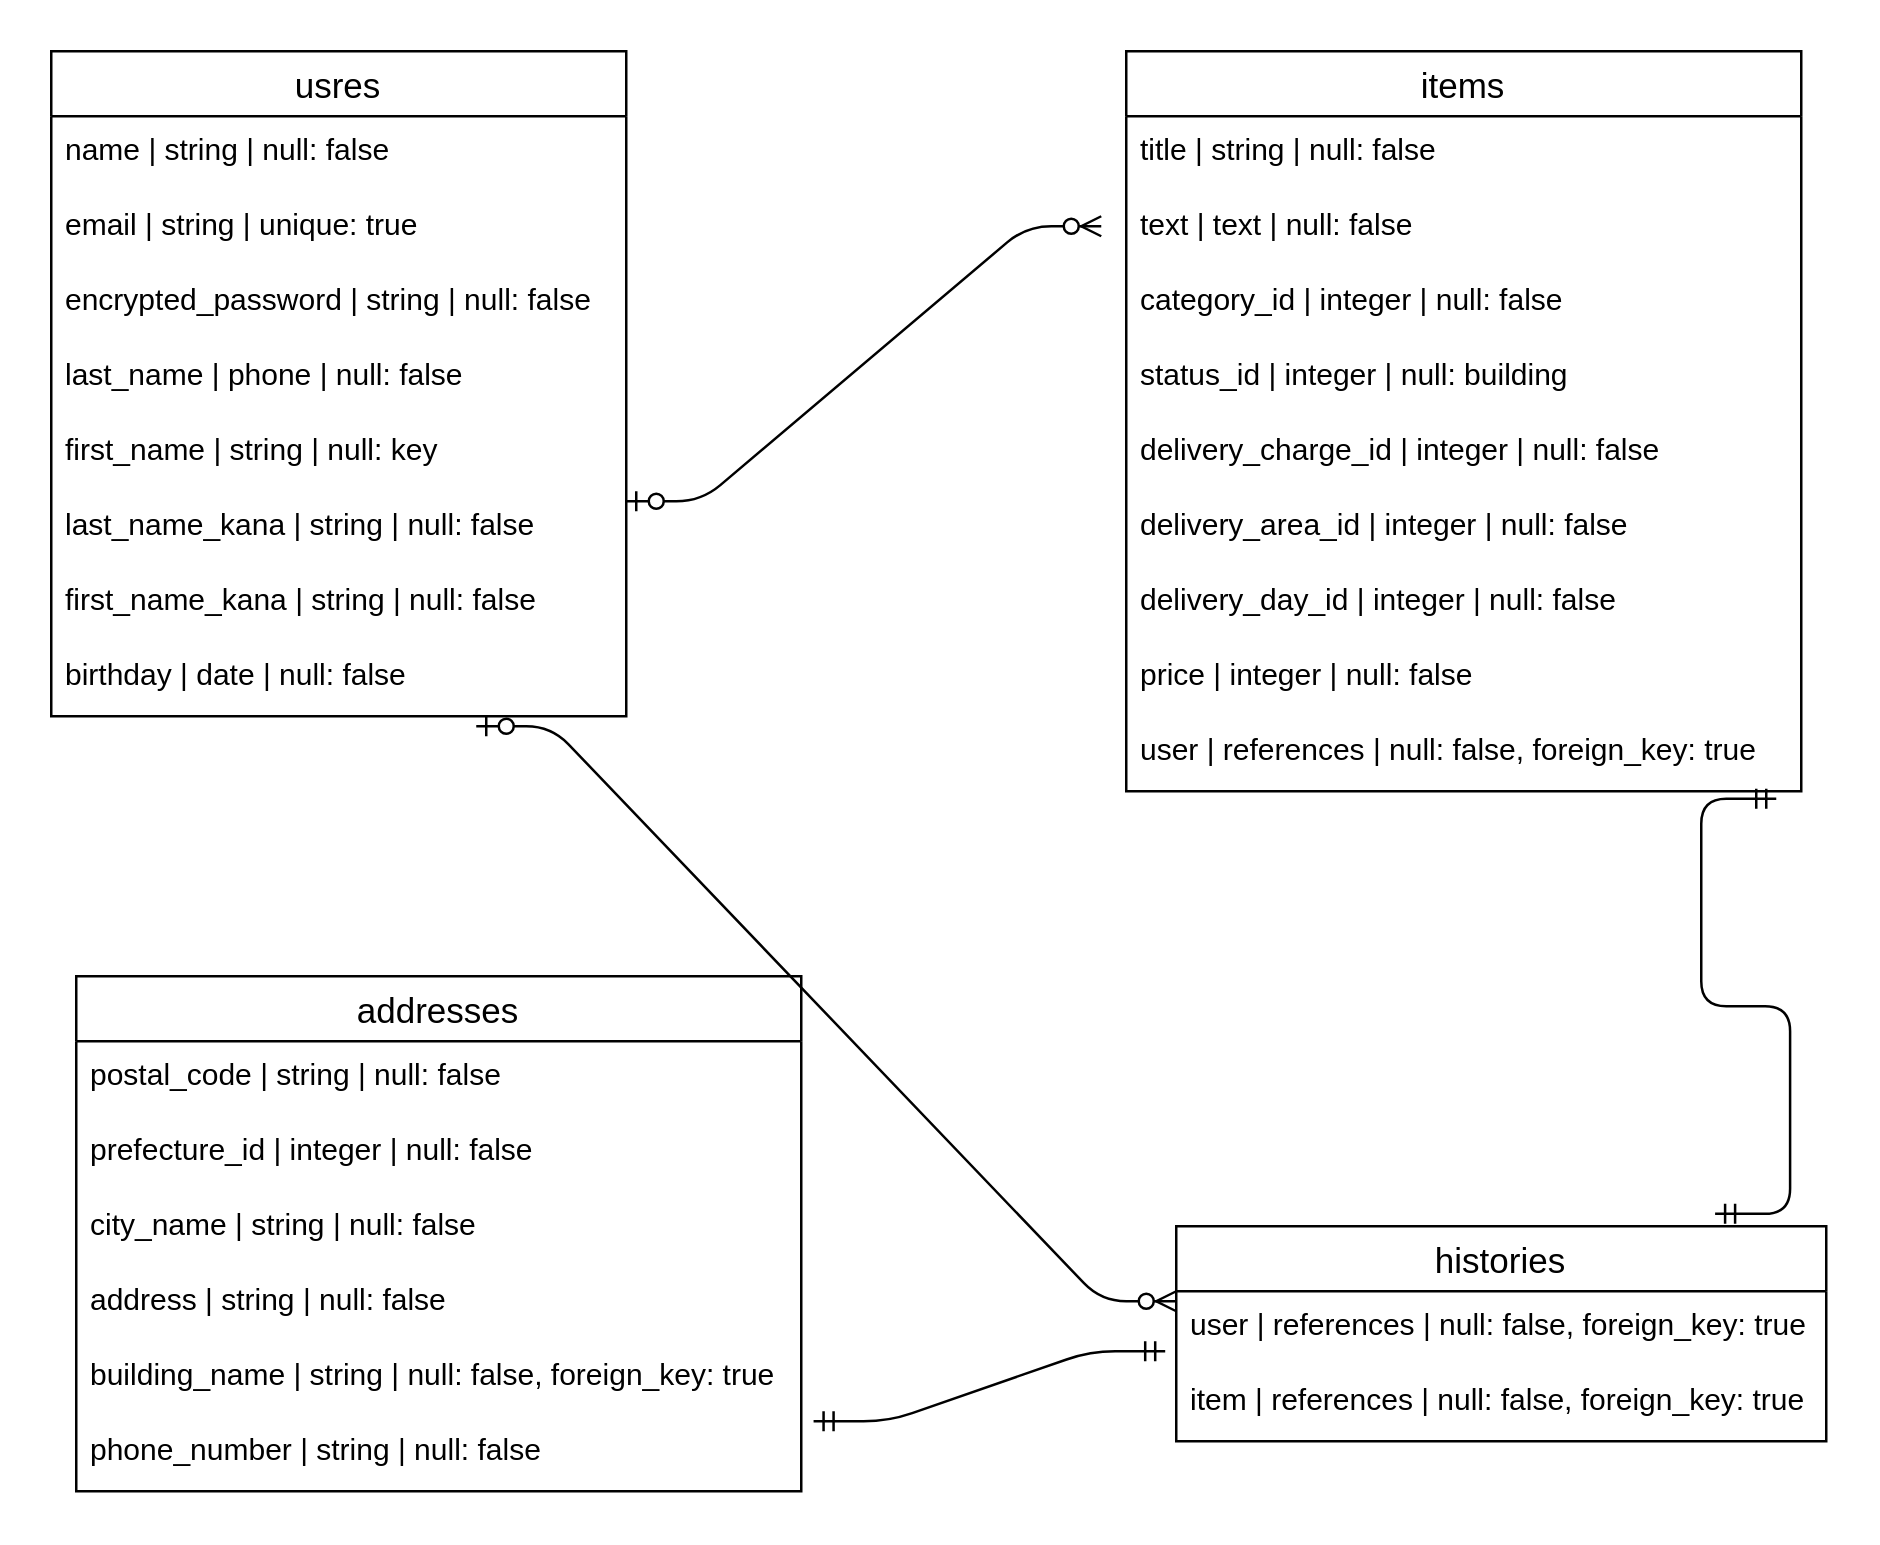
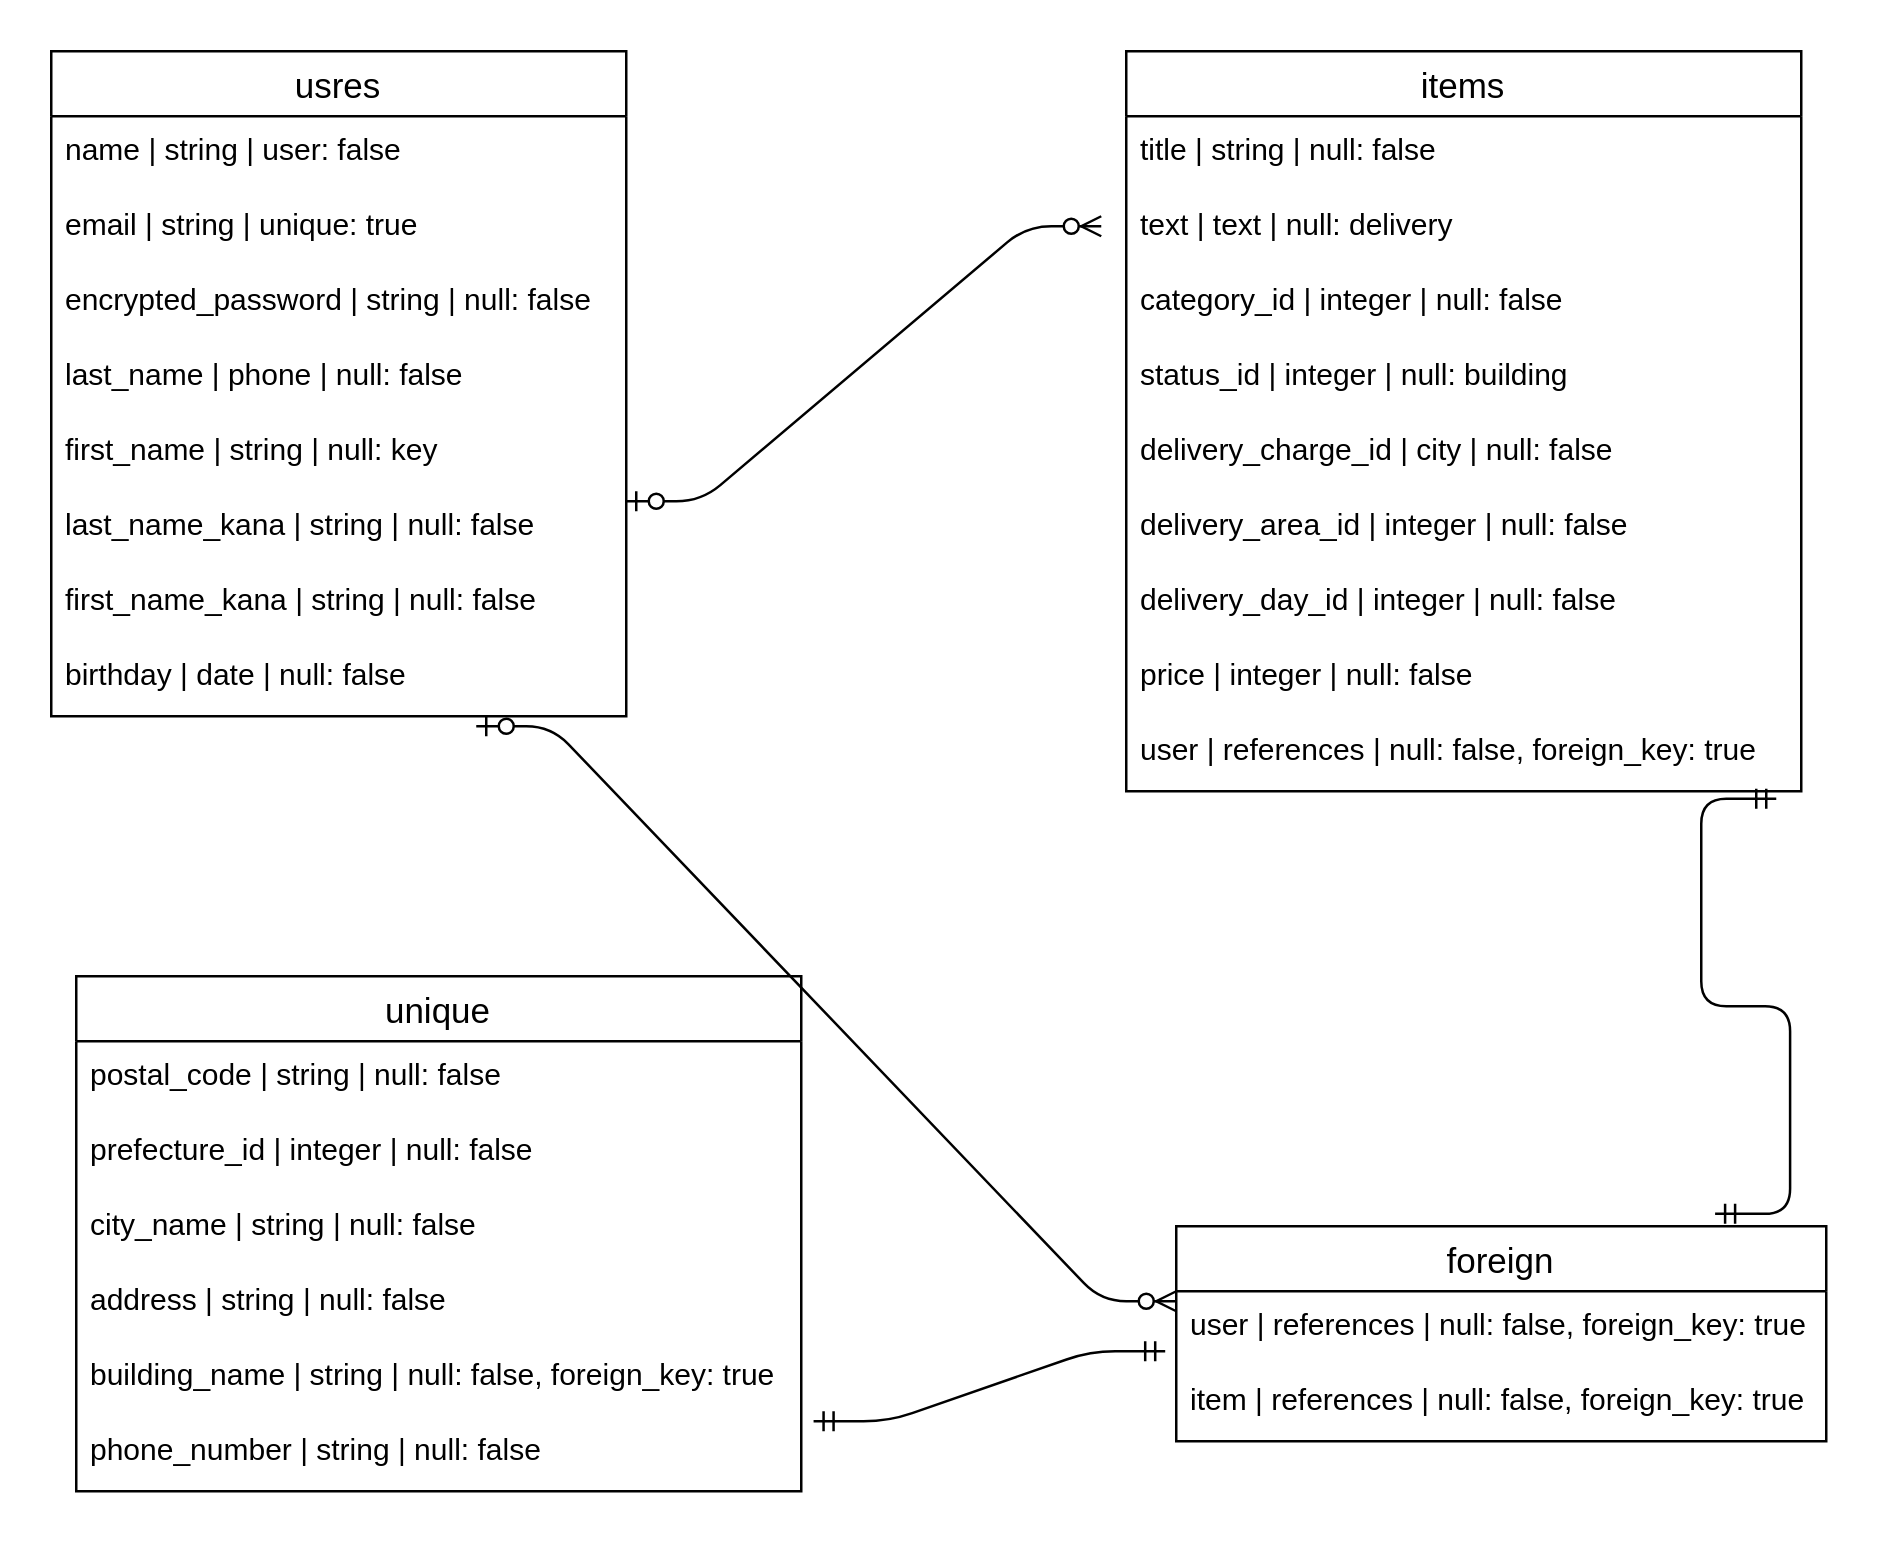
node "name | string | null: false": label "name | string | null: false" -> "name | string | user: false"
node "text | text | null: false": label "text | text | null: false" -> "text | text | null: delivery"
node "delivery_charge_id | integer | null: false": label "delivery_charge_id | integer | null: false" -> "delivery_charge_id | city | null: false"
node "addresses": label "addresses" -> "unique"
node "histories": label "histories" -> "foreign"
